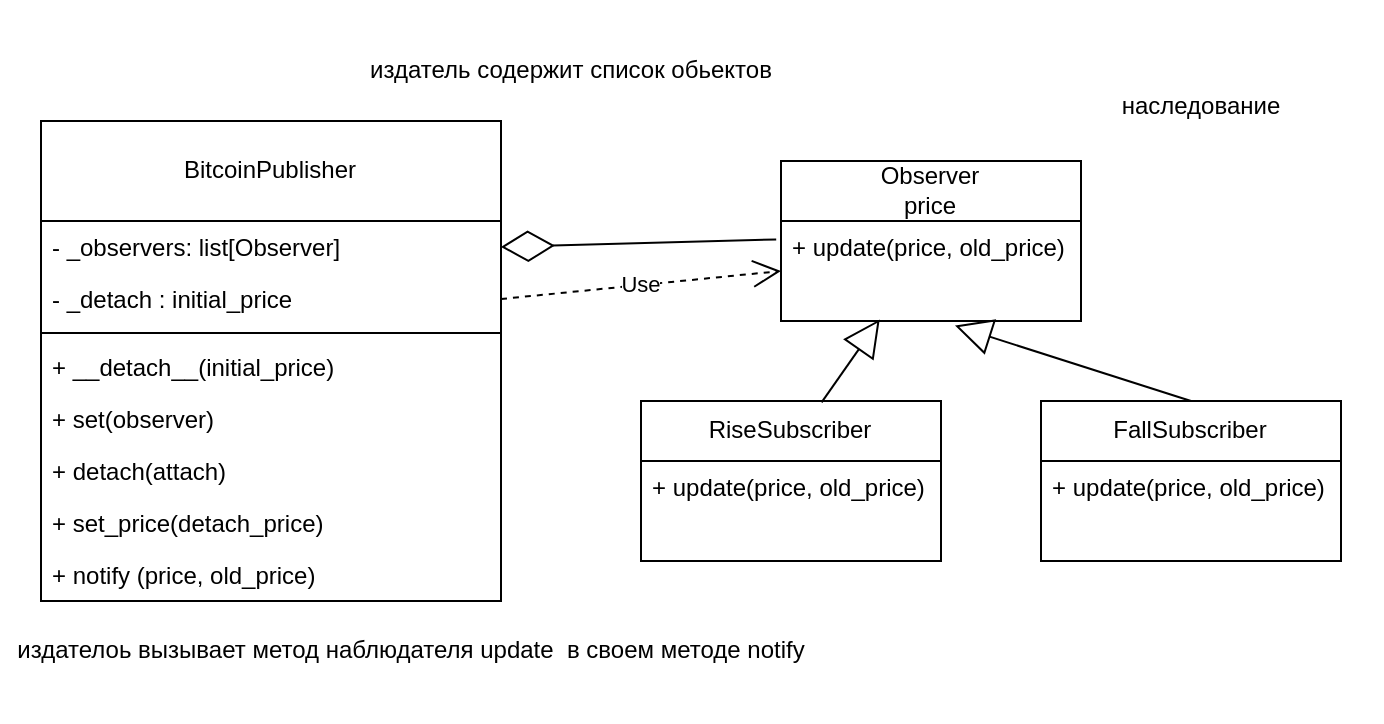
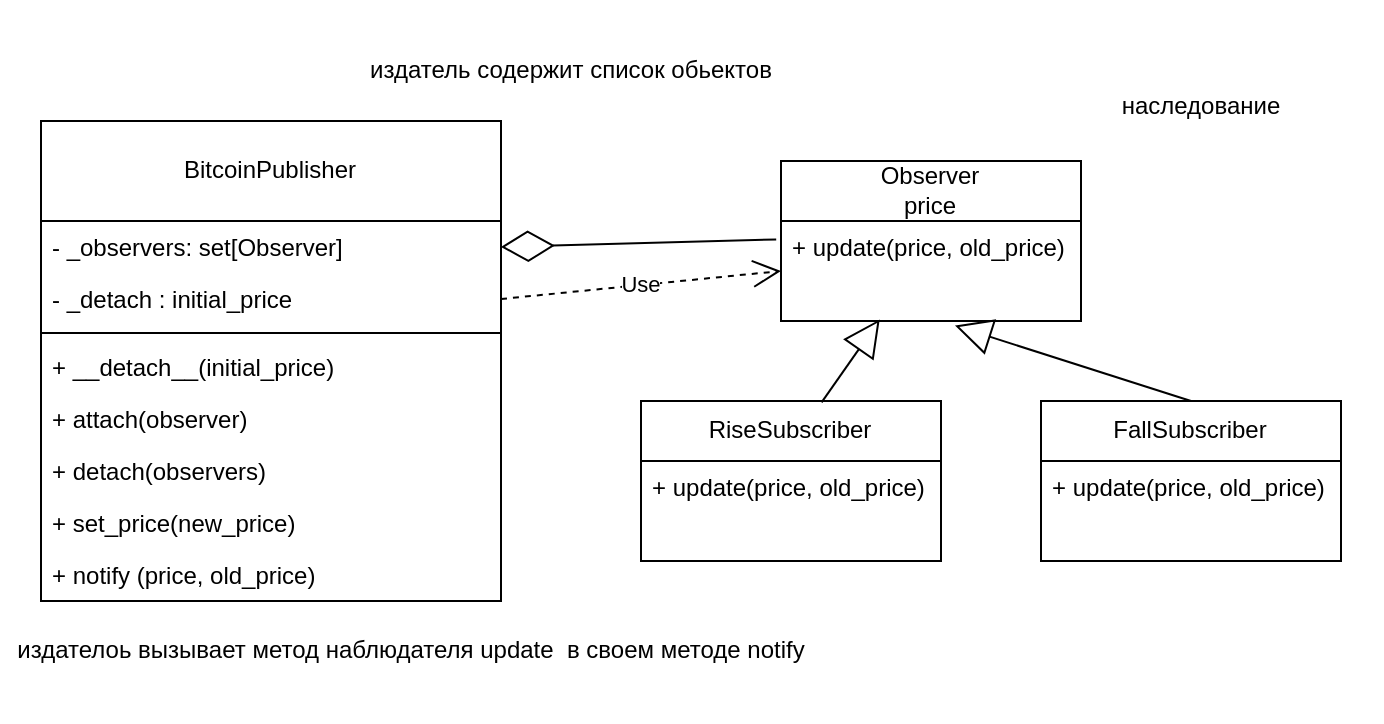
node "- _observers: list[Observer]": label "- _observers: list[Observer]" -> "- _observers: set[Observer]"
node "+ set(observer)": label "+ set(observer)" -> "+ attach(observer)"
node "+ detach(attach)": label "+ detach(attach)" -> "+ detach(observers)"
node "+ set_price(detach_price)": label "+ set_price(detach_price)" -> "+ set_price(new_price)"
